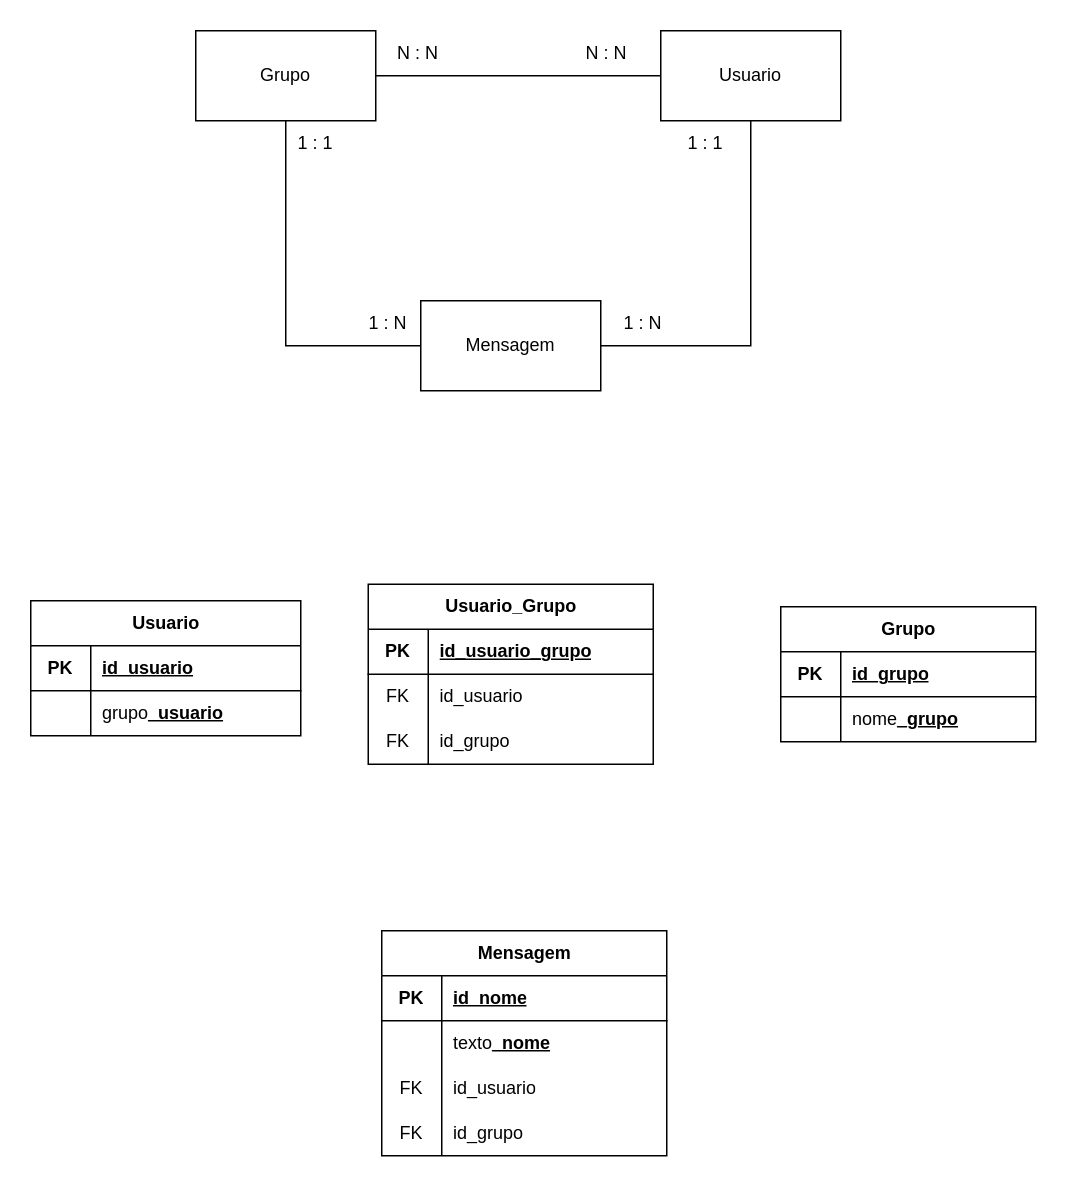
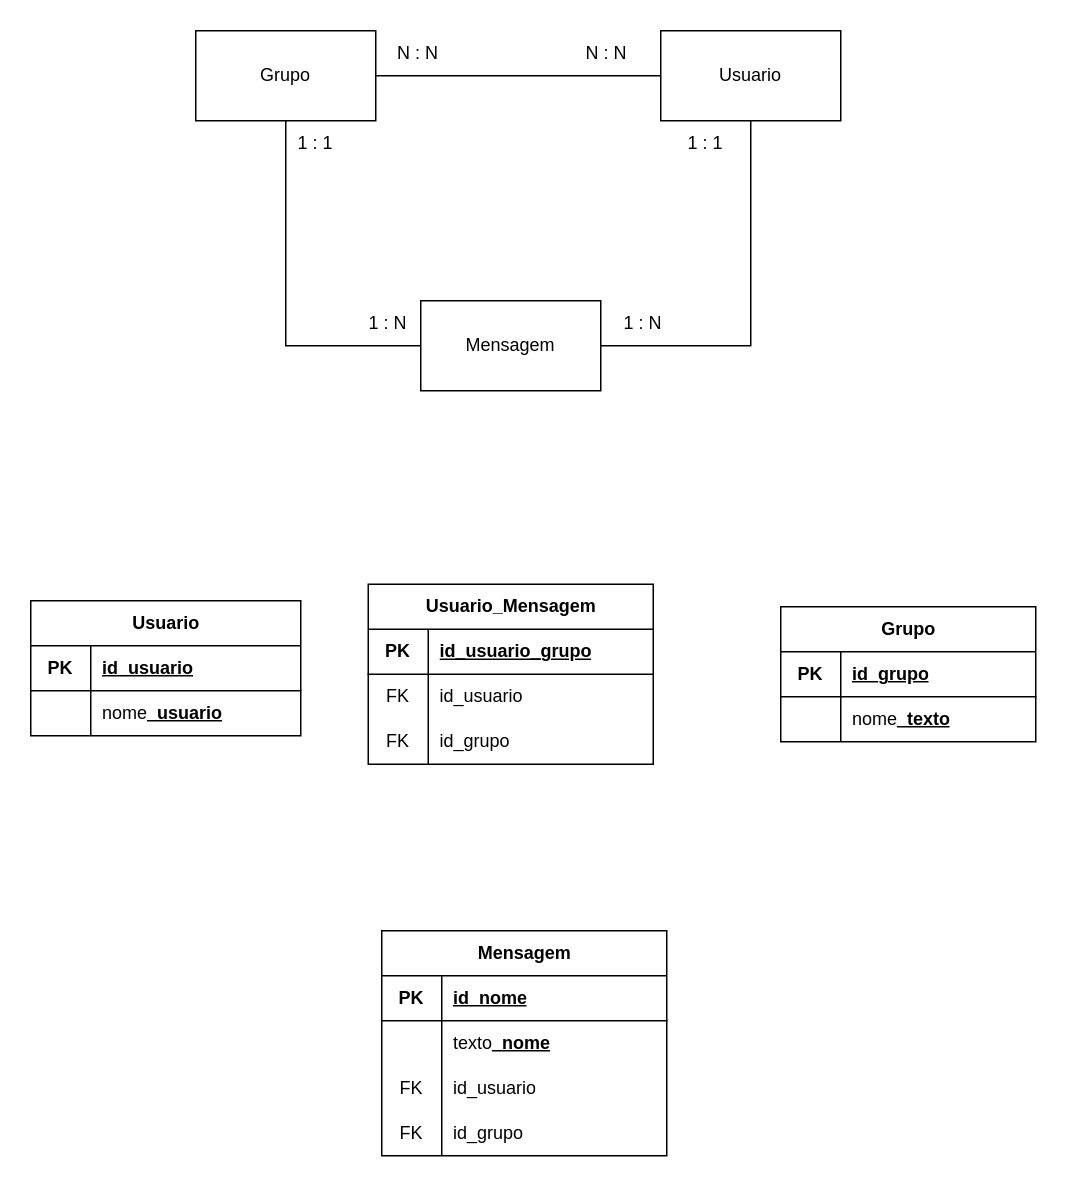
node "Usuario_Grupo": label "Usuario_Grupo" -> "Usuario_Mensagem"
node "grupo_usuario": label "grupo_usuario" -> "nome_usuario"
node "nome_grupo": label "nome_grupo" -> "nome_texto"
